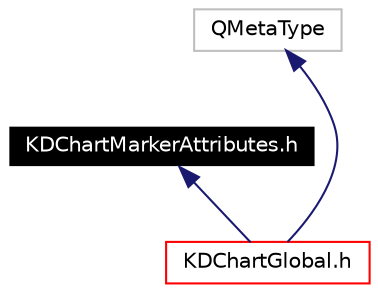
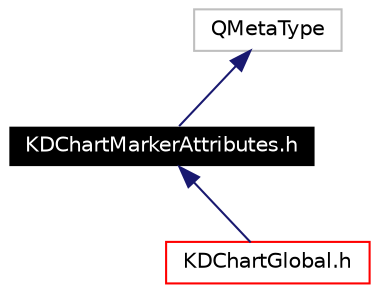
edge "KDChartGlobal.h" -> "QMetaType": now "KDChartMarkerAttributes.h" -> "QMetaType"
